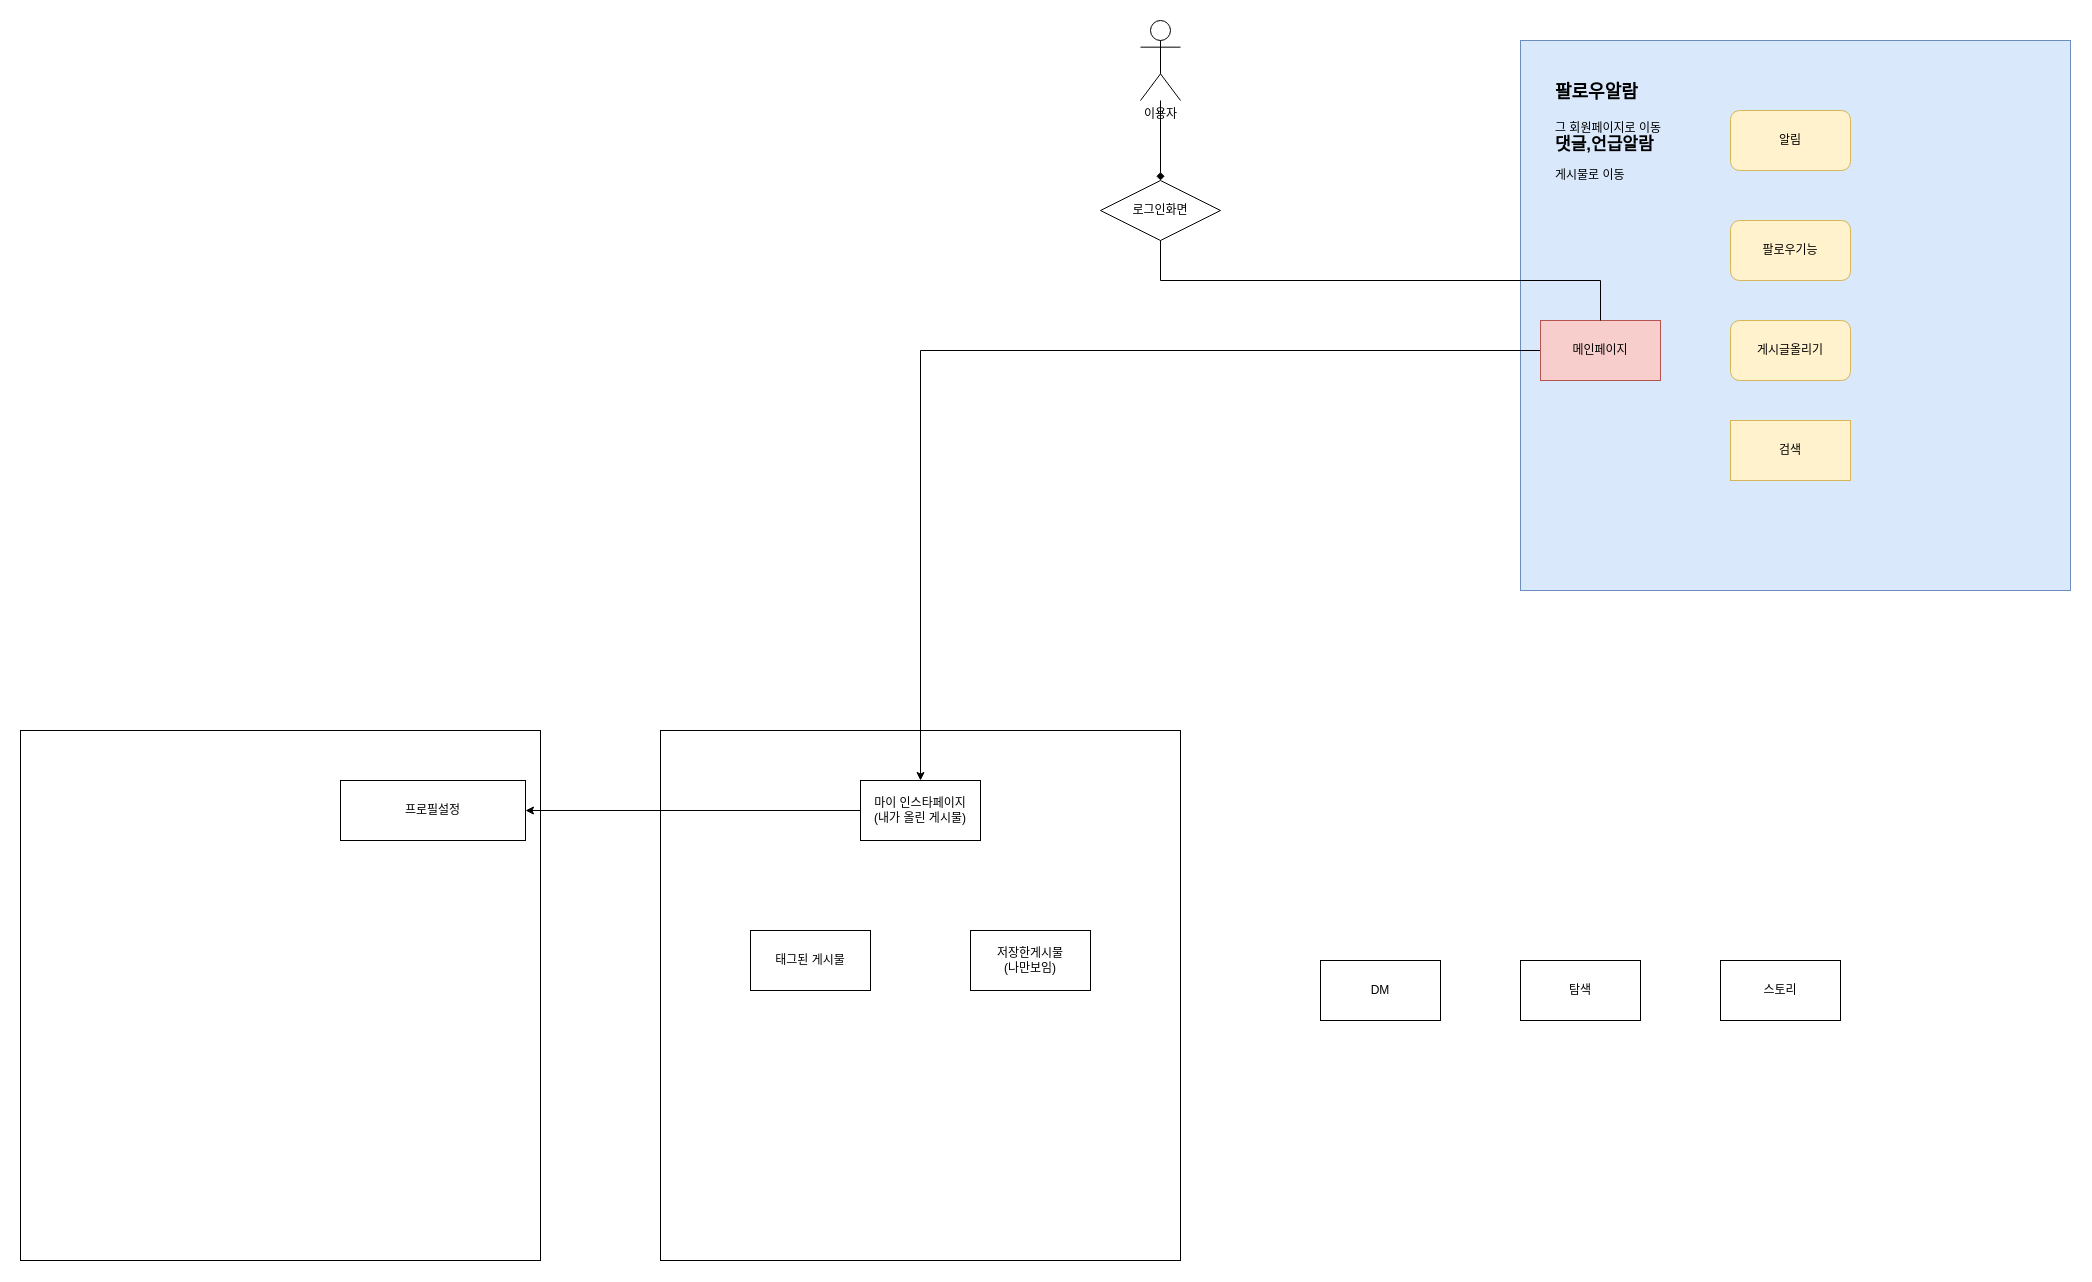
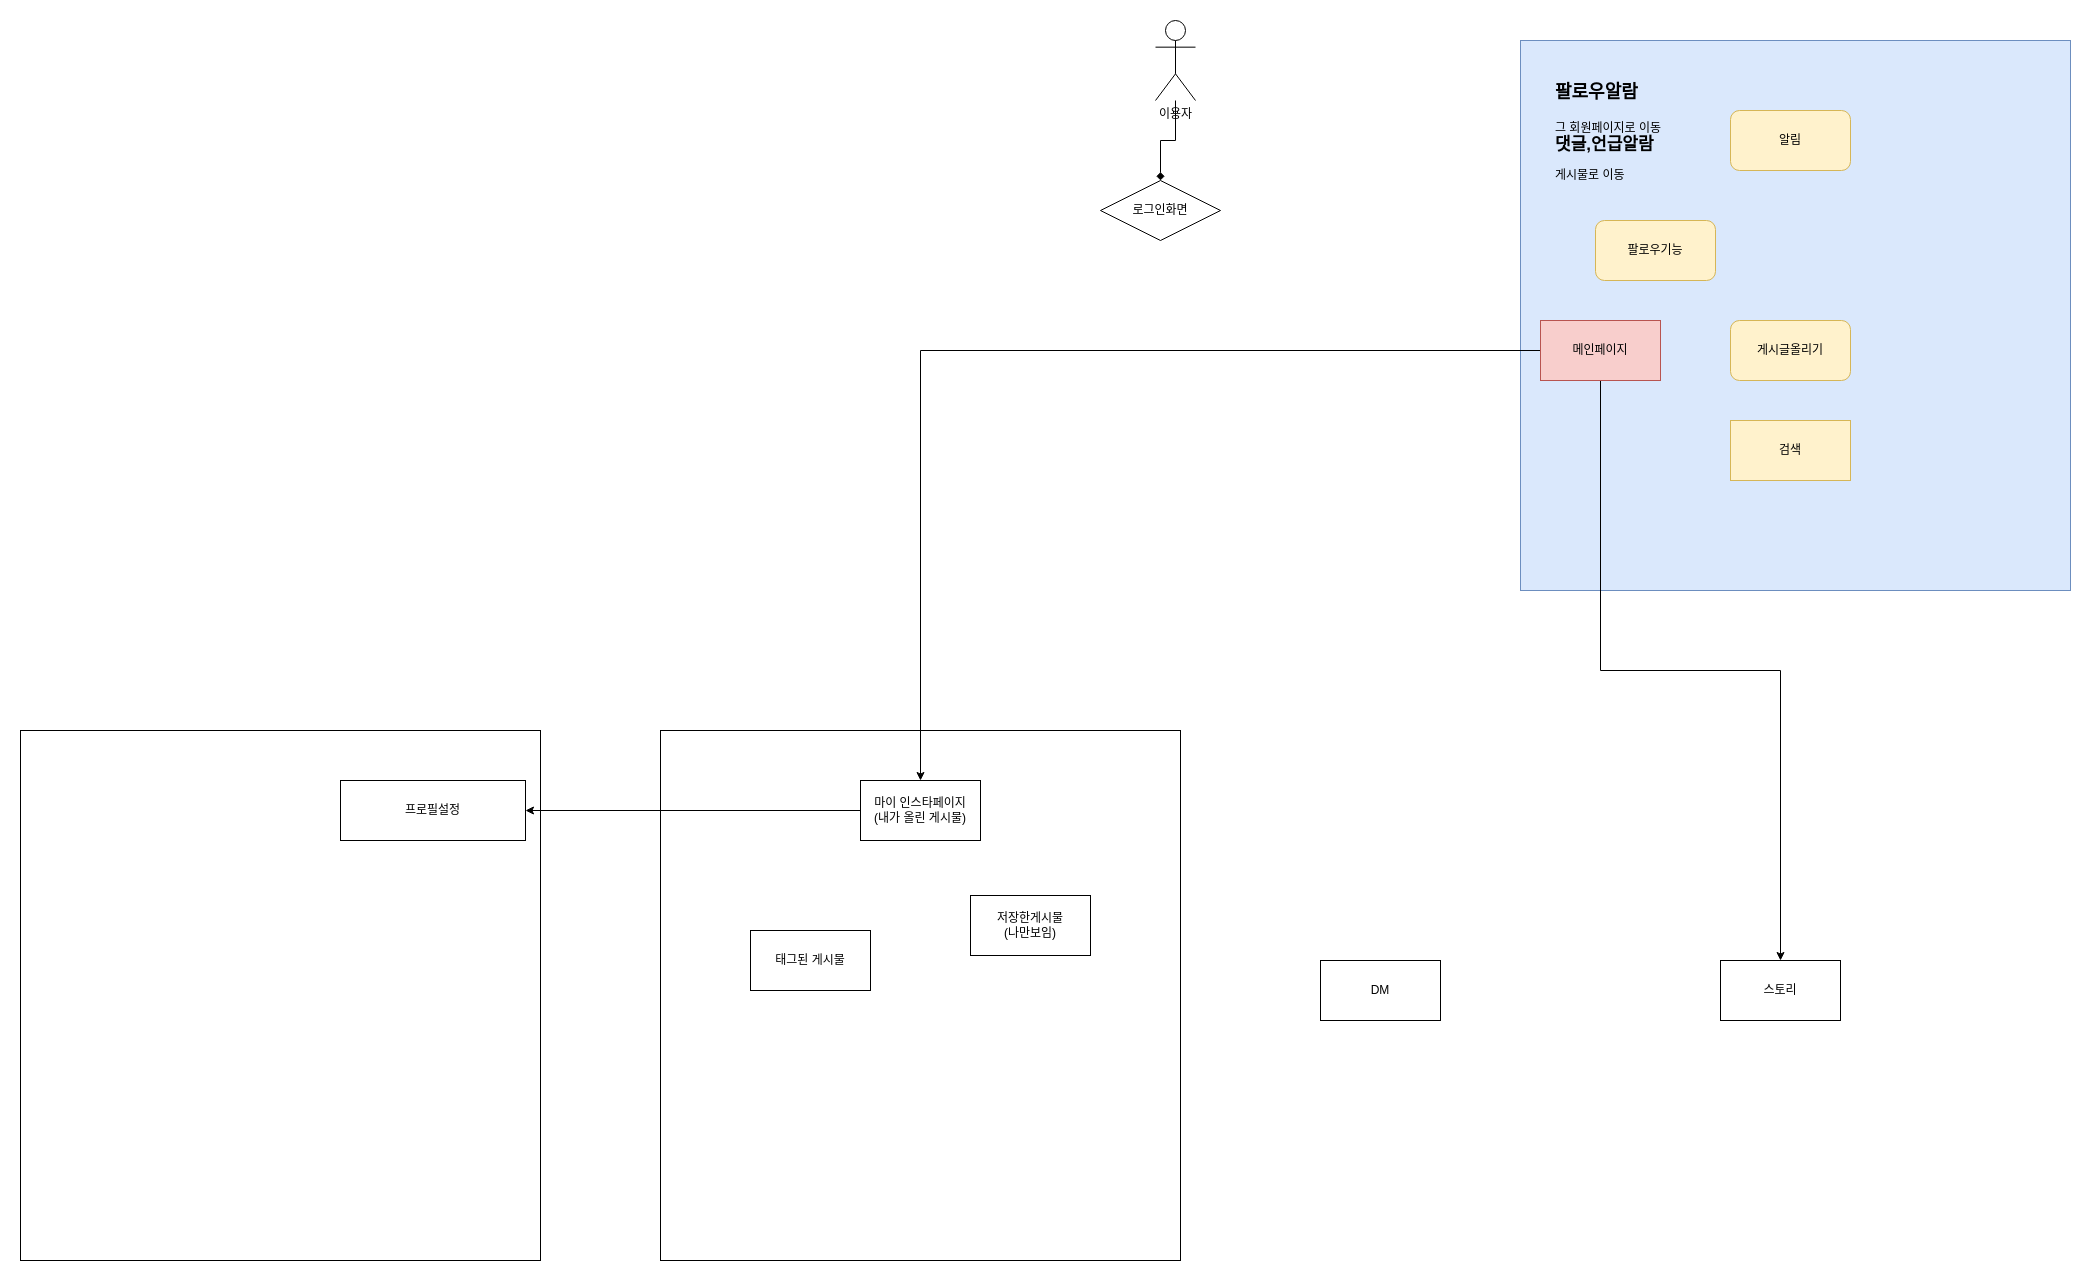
node "이용자": moved (1161, 61) -> (1176, 61)
node "팔로우기능": moved (1791, 251) -> (1656, 251)
edge "로그인화면" -- "메인페이지": removed
edge "메인페이지" -> "스토리": added
node "저장한게시물 (나만보임)": moved (1031, 961) -> (1031, 926)
node "탐색": removed
